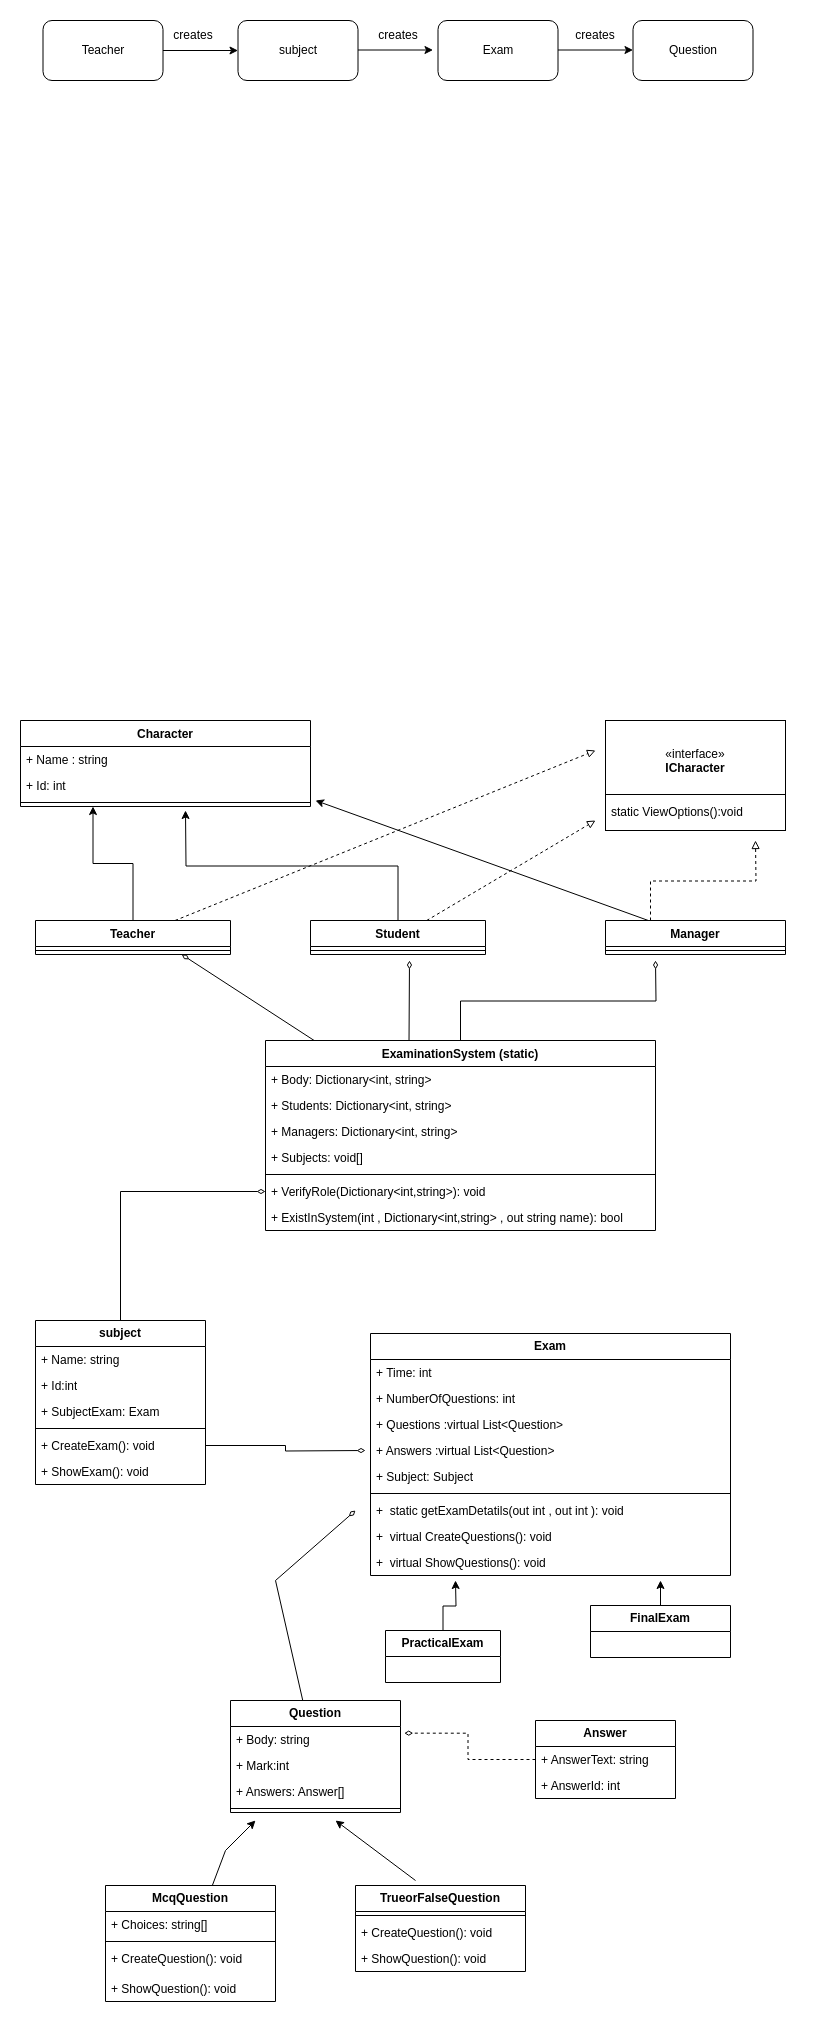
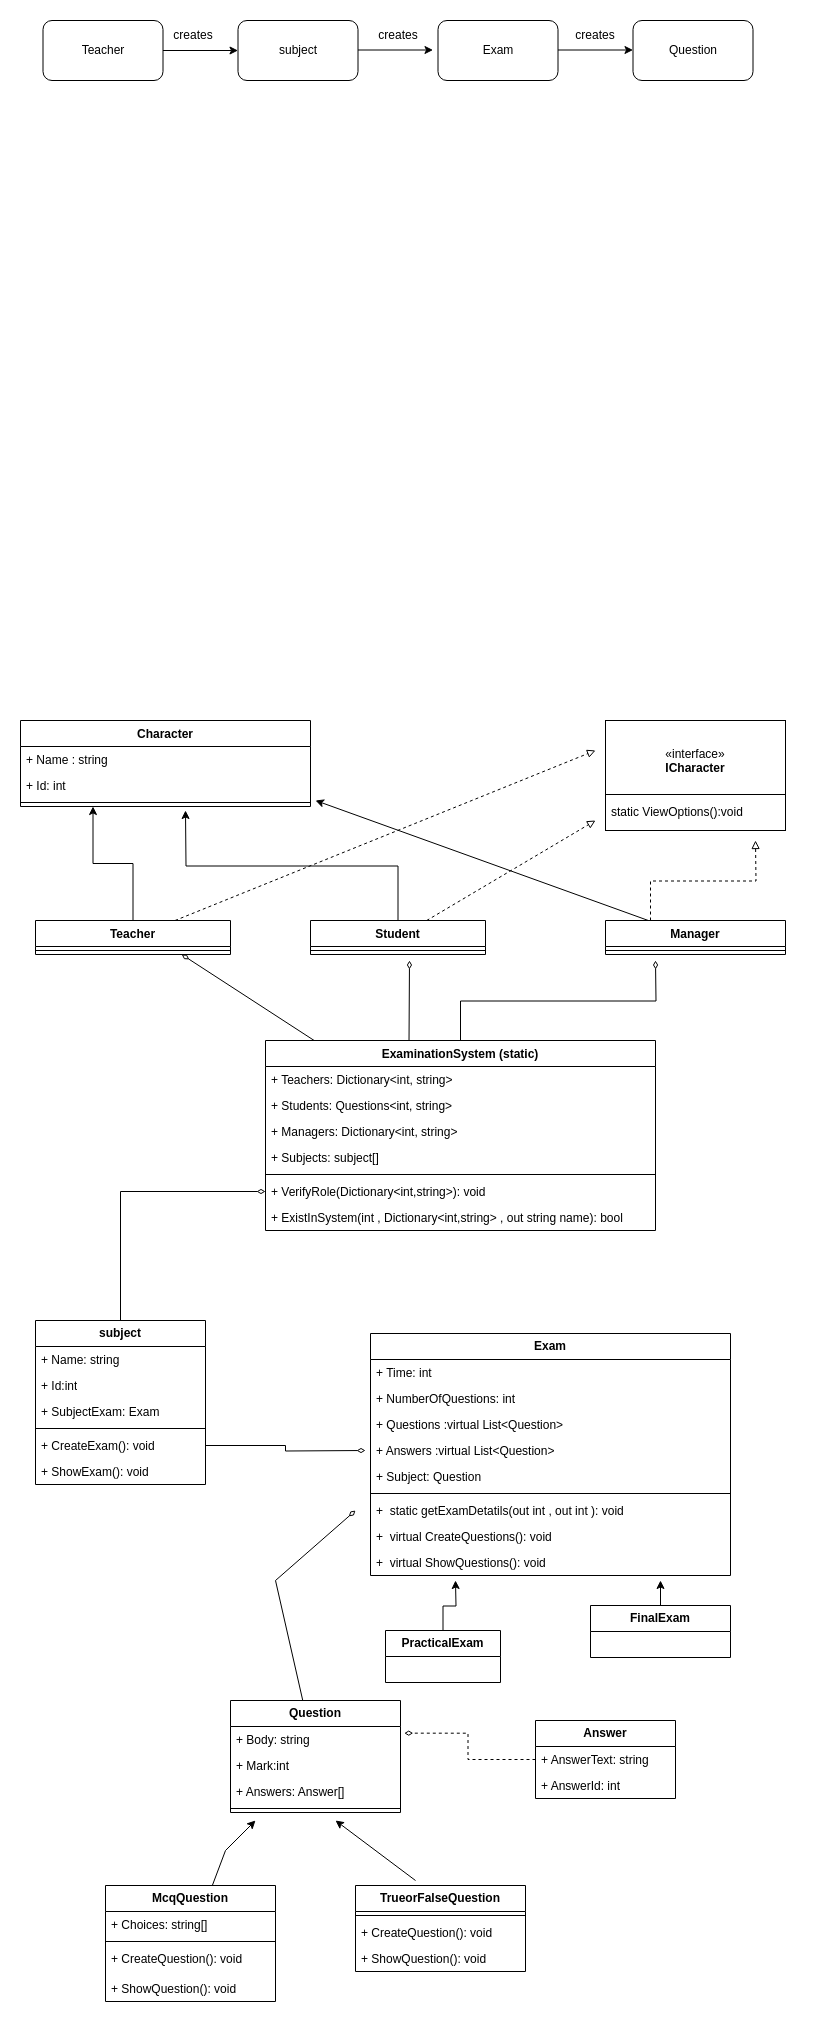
node "+ Body: Dictionary<int, string>": label "+ Body: Dictionary<int, string>" -> "+ Teachers: Dictionary<int, string>"
node "+ Students: Dictionary<int, string>": label "+ Students: Dictionary<int, string>" -> "+ Students: Questions<int, string>"
node "+ Subjects: void[]": label "+ Subjects: void[]" -> "+ Subjects: subject[]"
node "+ Subject: Subject": label "+ Subject: Subject" -> "+ Subject: Question"
